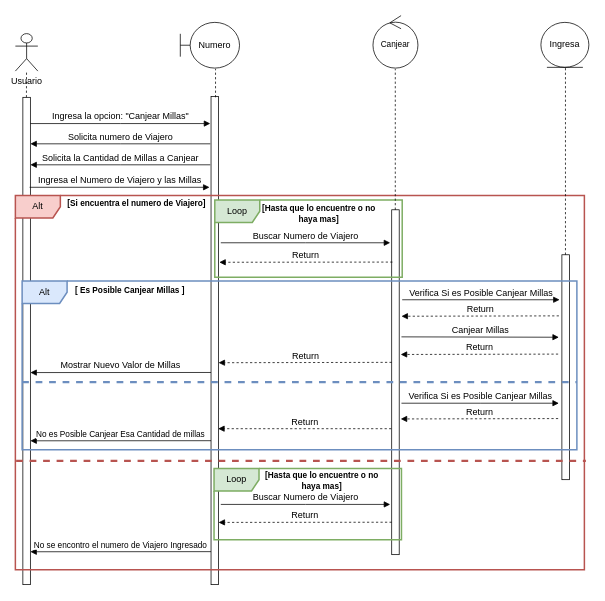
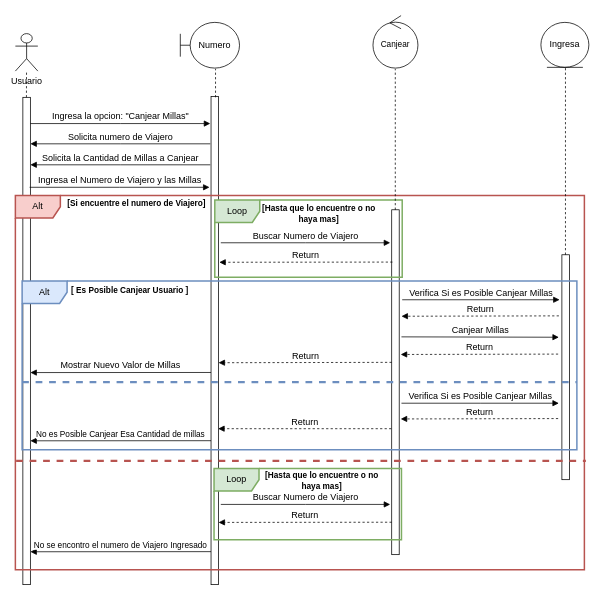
node "[Si encuentra el numero de Viajero]": label "[Si encuentra el numero de Viajero]" -> "[Si encuentre el numero de Viajero]"
node "[ Es Posible Canjear Millas ]": label "[ Es Posible Canjear Millas ]" -> "[ Es Posible Canjear Usuario ]"
